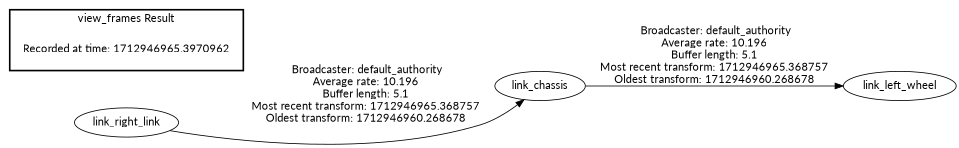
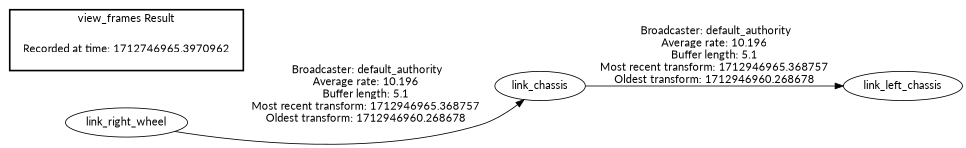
node "Recorded at time: 1712946965.3970962": label "Recorded at time: 1712946965.3970962" -> "Recorded at time: 1712746965.3970962"
node "link_left_wheel": label "link_left_wheel" -> "link_left_chassis"
node "link_right_link": label "link_right_link" -> "link_right_wheel"
